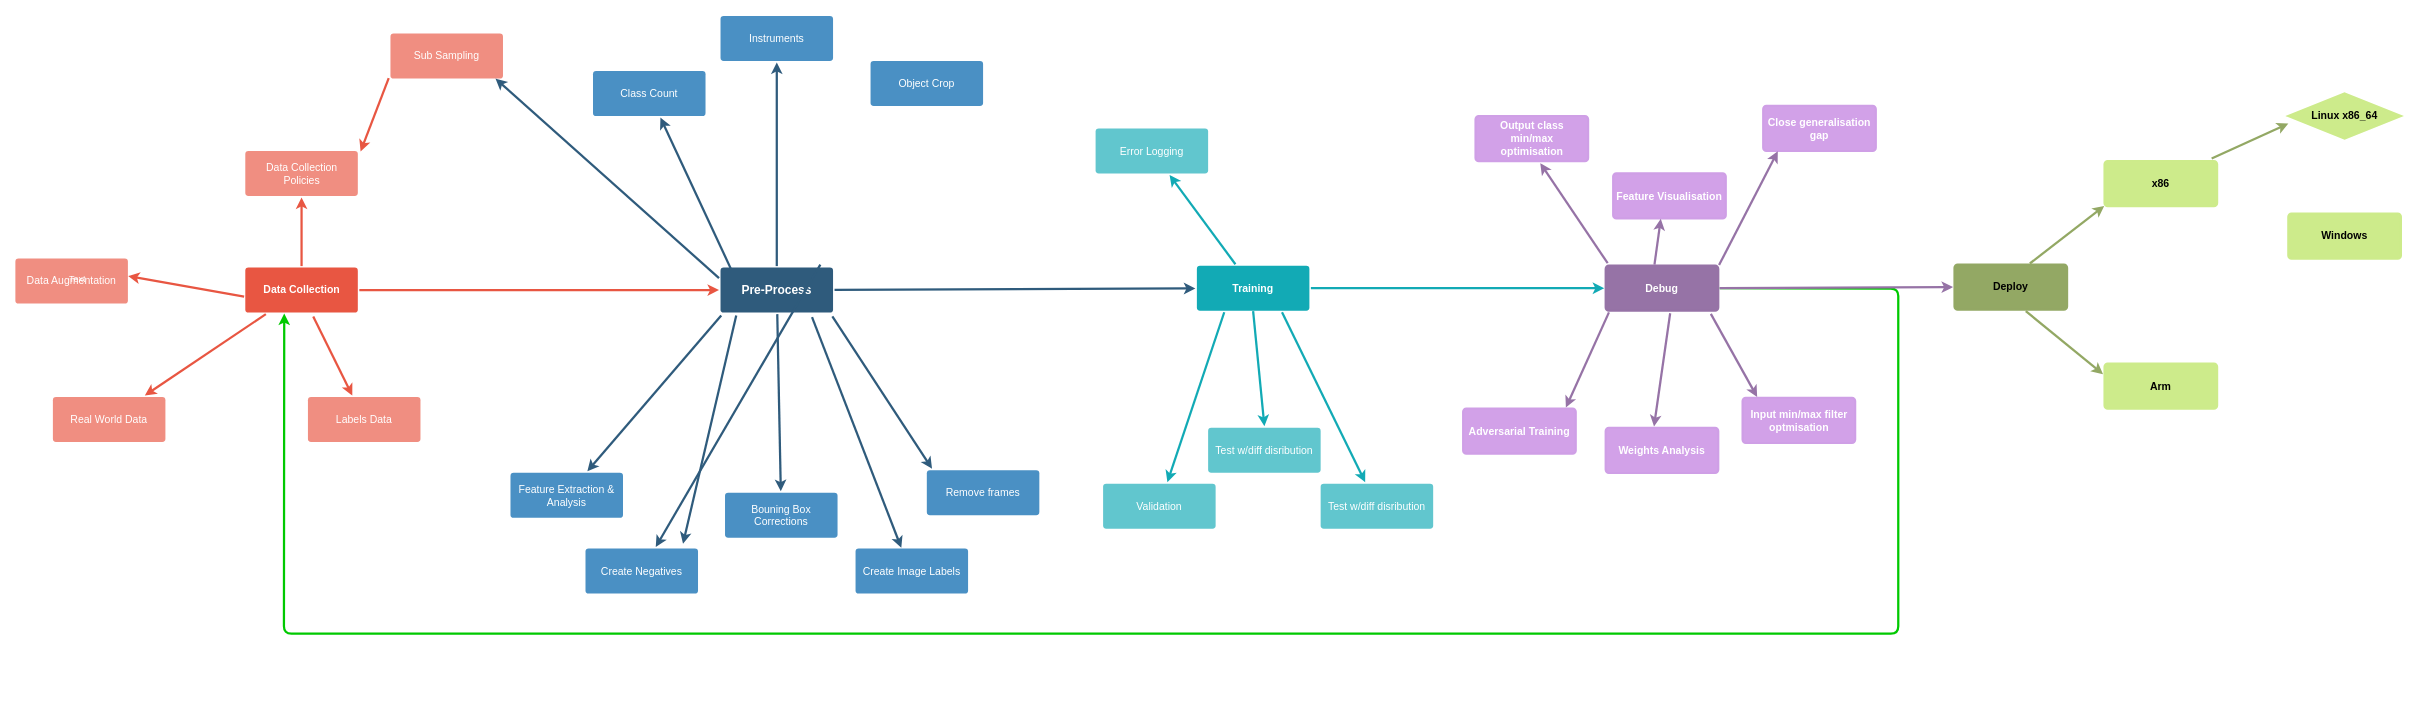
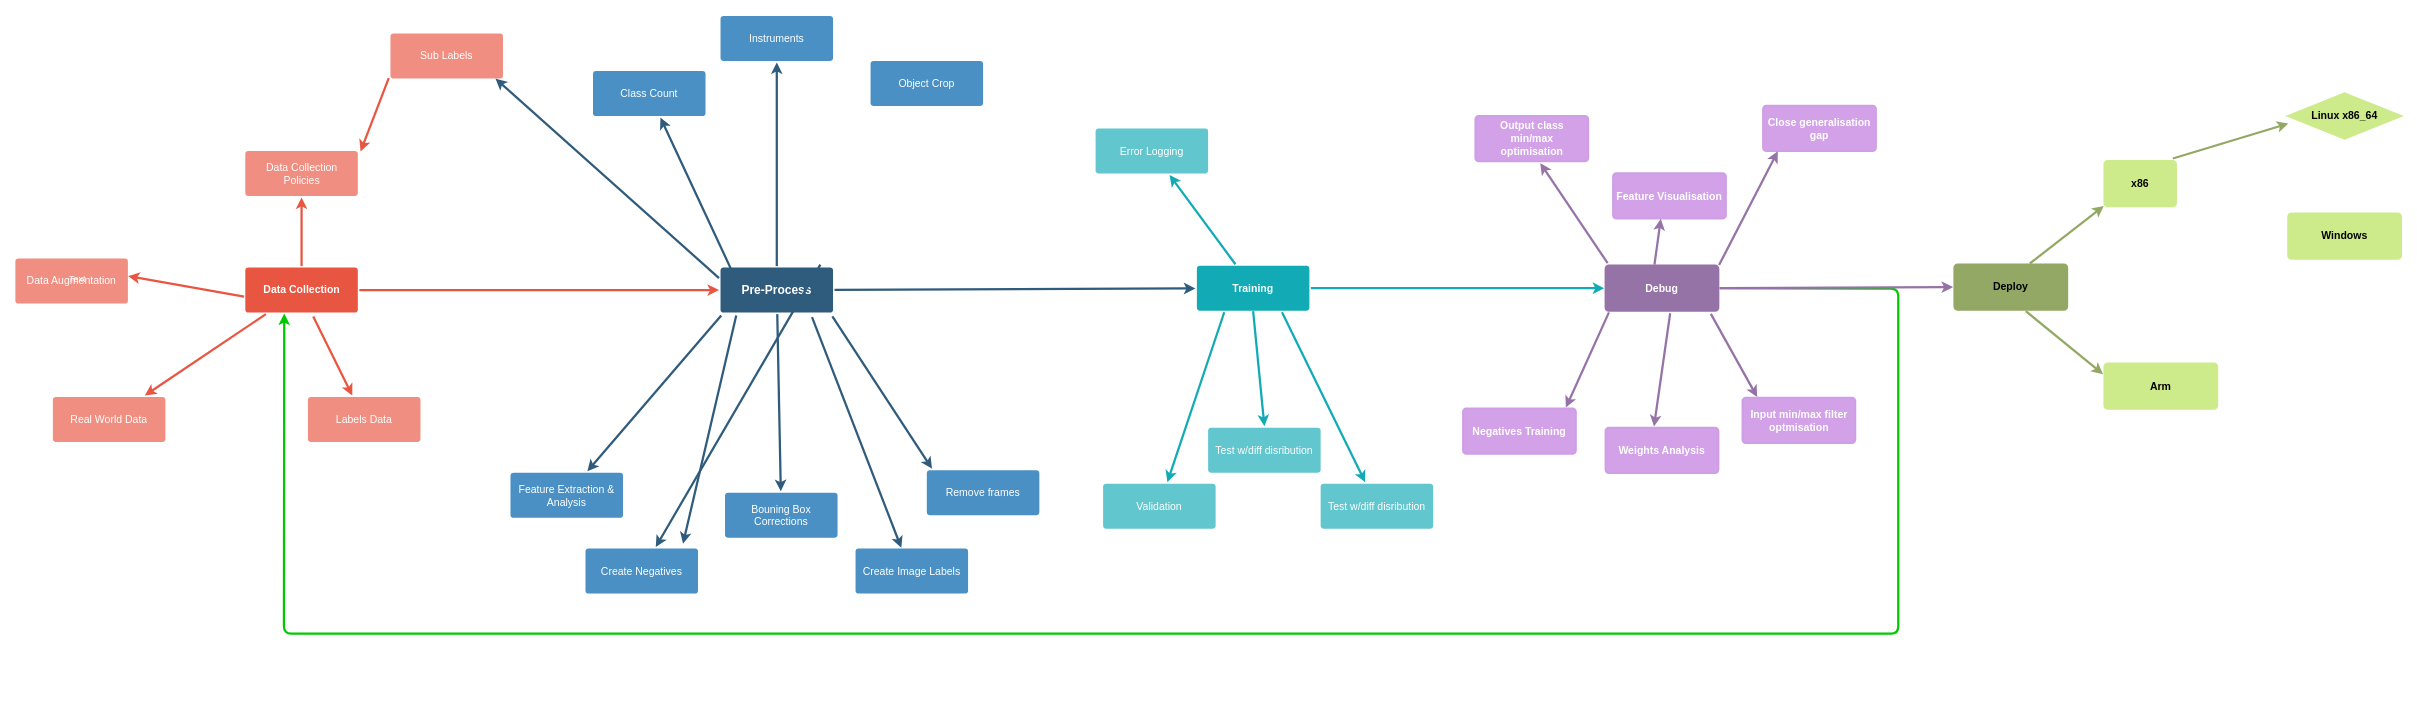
node "Sub Sampling": label "Sub Sampling" -> "Sub Labels"
node "x86": size 113x45 -> 71x45
node "Adversarial Training": label "Adversarial Training" -> "Negatives Training"
